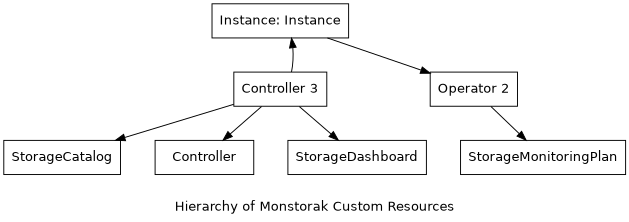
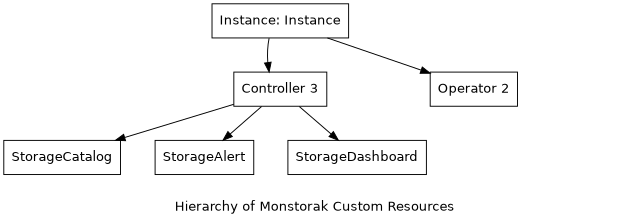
edge "Controller 3" -> "Instance: Instance": reversed
node "Controller": label "Controller" -> "StorageAlert"
node "StorageMonitoringPlan": removed
